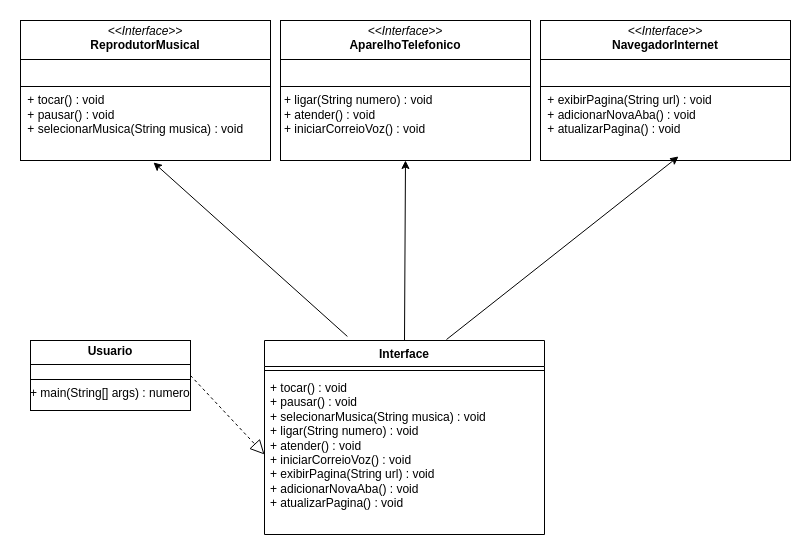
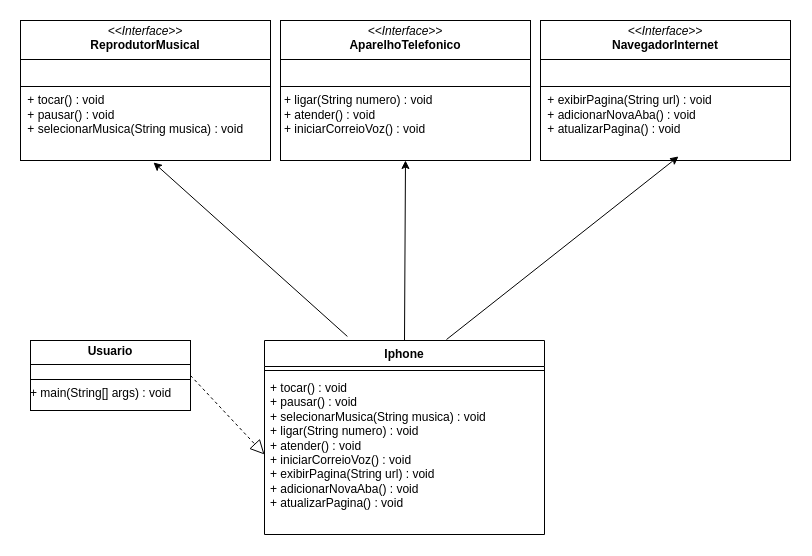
node "Interface": label "Interface" -> "Iphone"
node "Usuario + main(String[] args) : numero": label "Usuario + main(String[] args) : numero" -> "Usuario + main(String[] args) : void"
